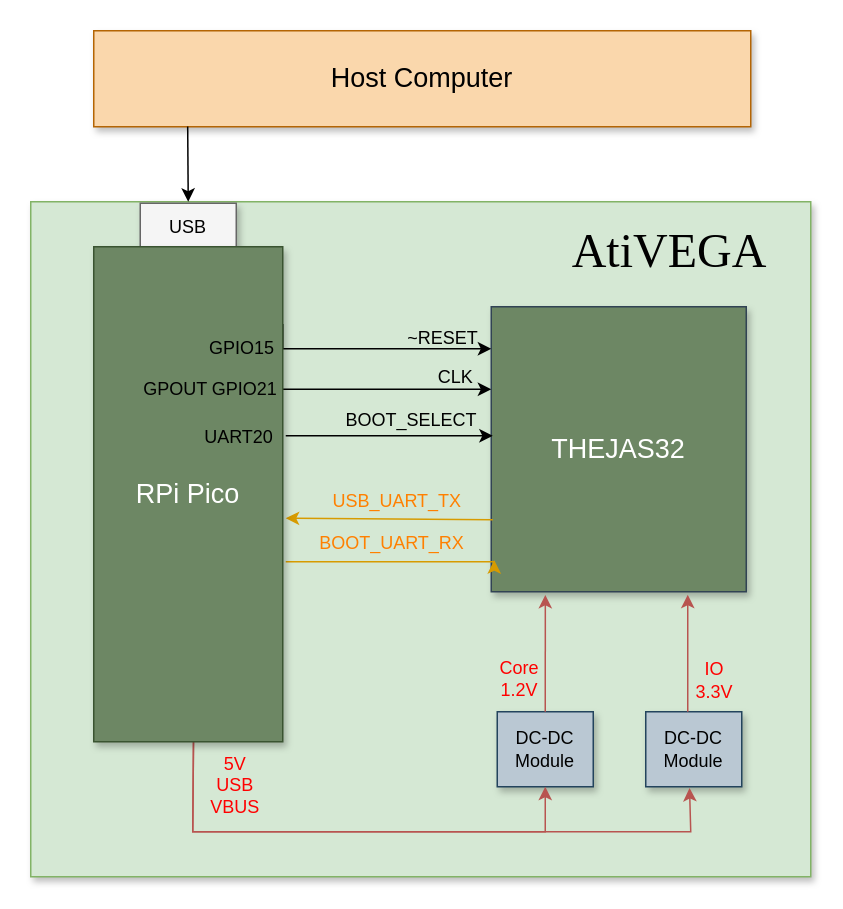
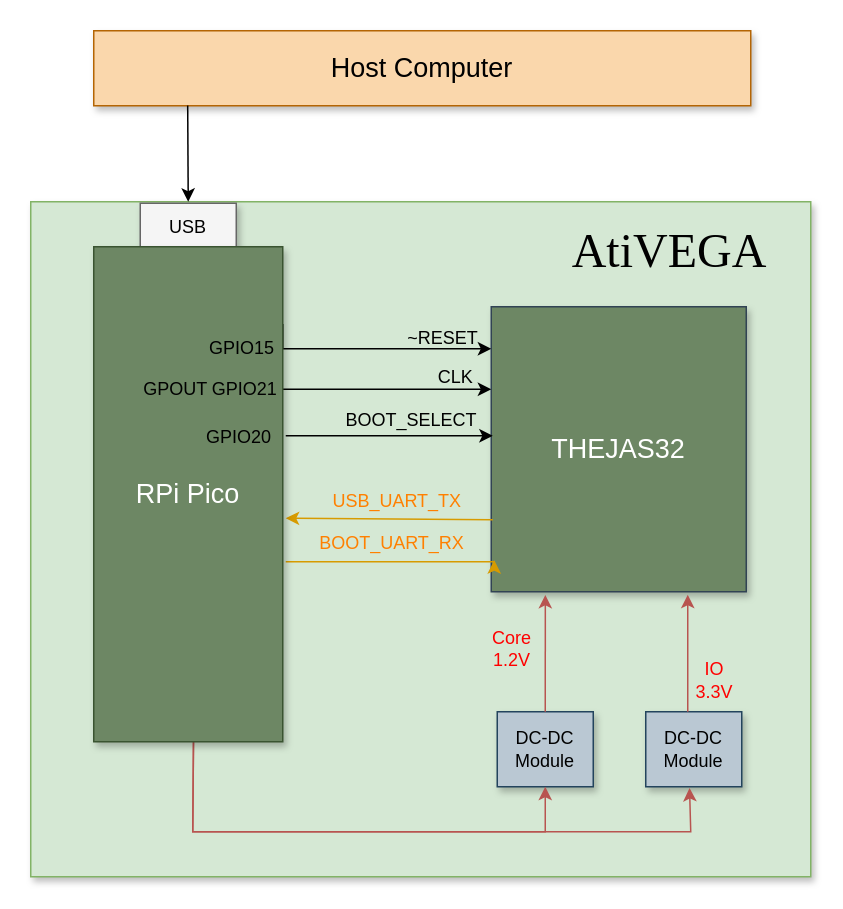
node "Host Computer": size 657x96 -> 657x75
node "UART20": label "UART20" -> "GPIO20"
node "Core 1.2V": moved (520, 679) -> (512, 649)
node "5V USB VBUS": removed
